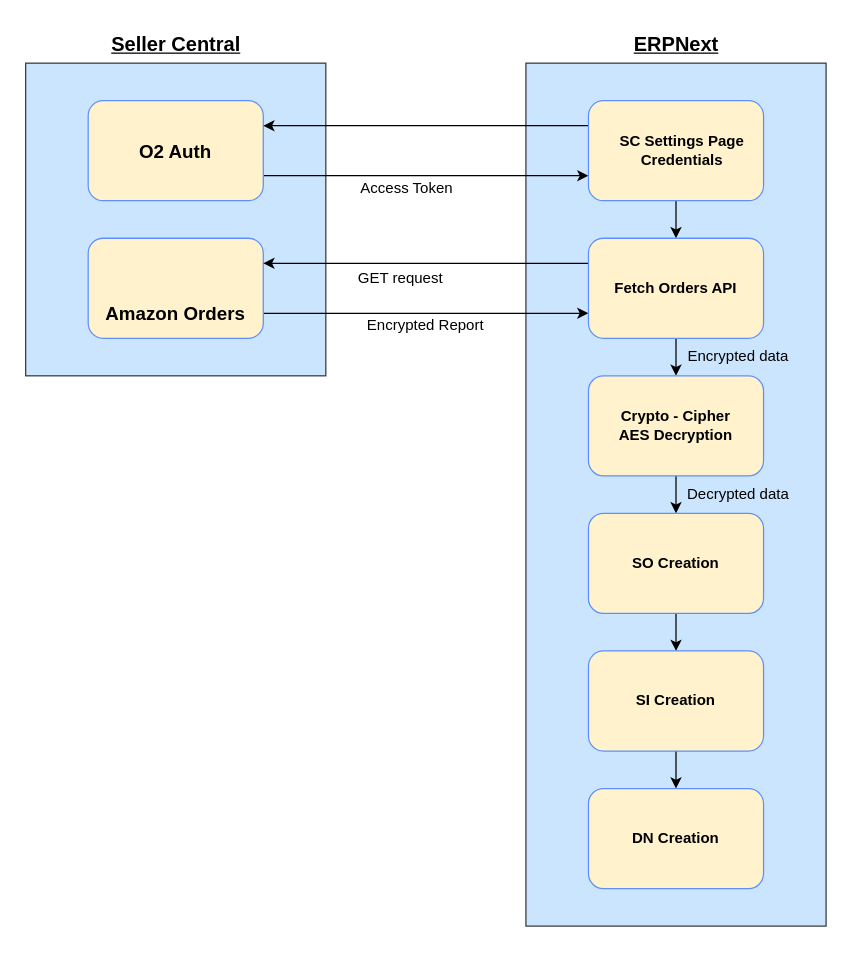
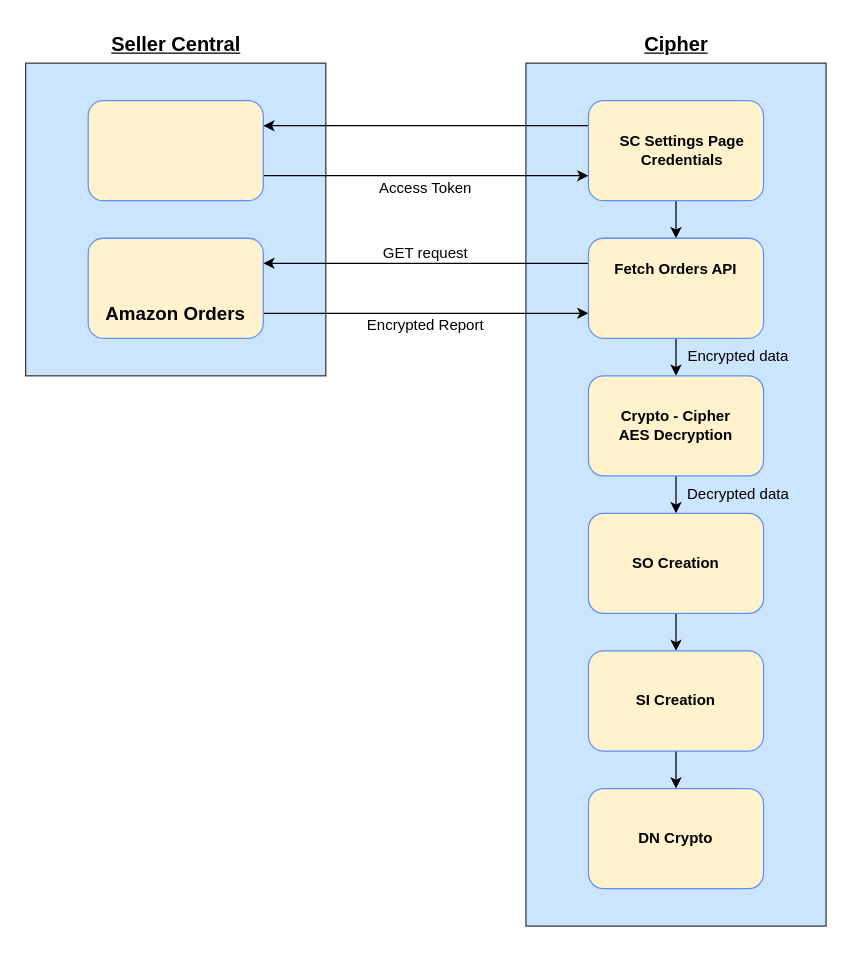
node "ERPNext": label "ERPNext" -> "Cipher"
node "O2 Auth": removed
node "Access Token": moved (407, 188) -> (426, 188)
node "GET request": moved (401, 278) -> (426, 253)
node "Fetch Orders API": moved (676, 288) -> (676, 269)
node "DN Creation": label "DN Creation" -> "DN Crypto"
